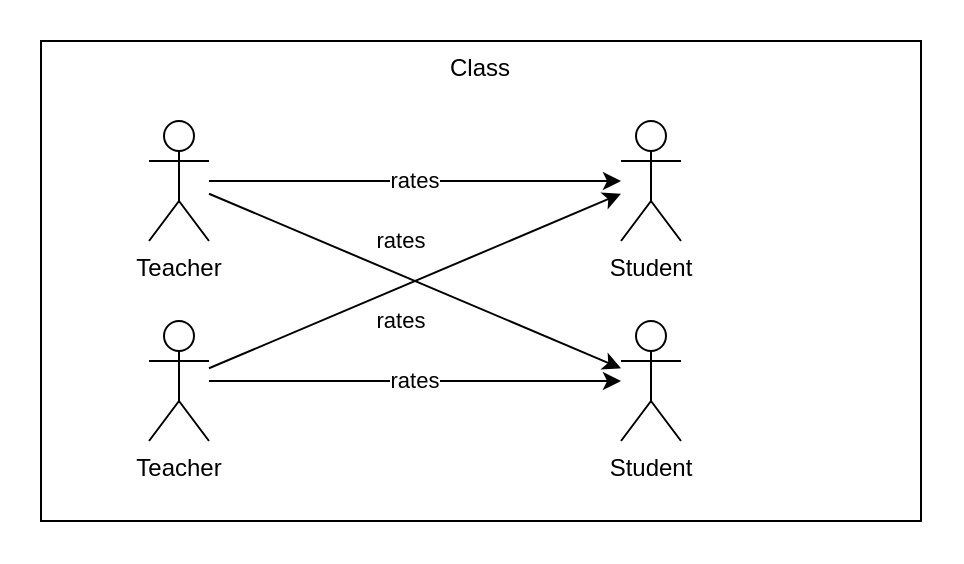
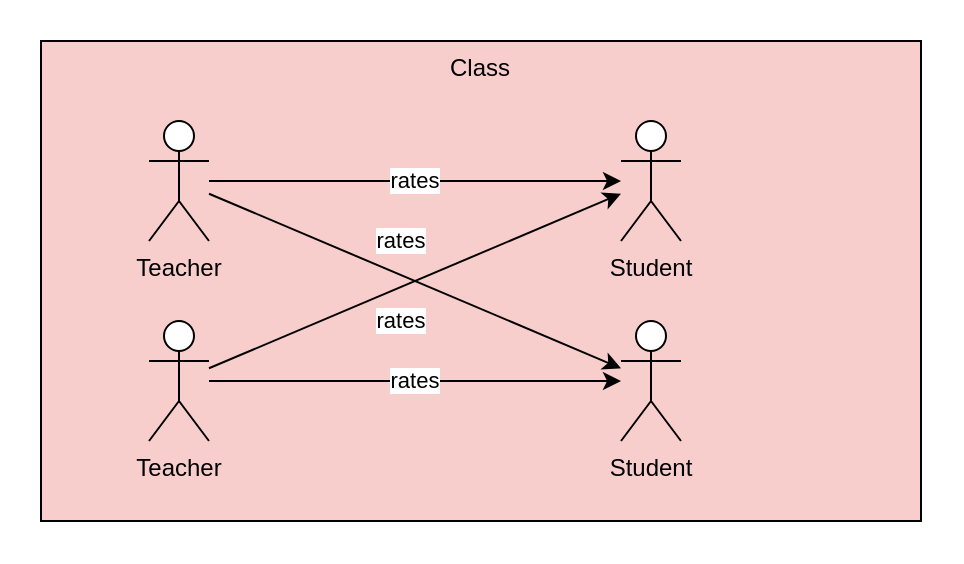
node "Class": fillcolor #ffffff -> #f8cecc
